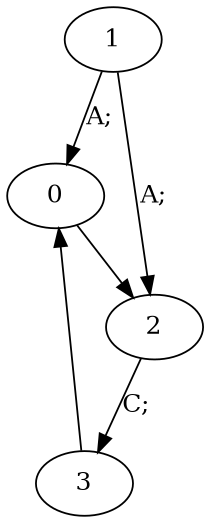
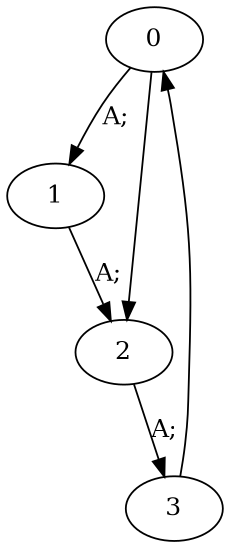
edge "1" -> "0": reversed
edge "2" -> "3": label "C;" -> "A;"
